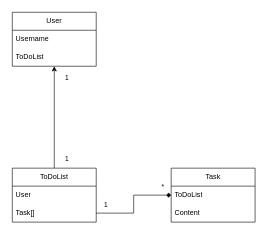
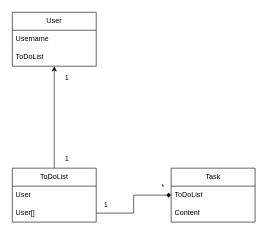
node "Task[]": label "Task[]" -> "User[]"
